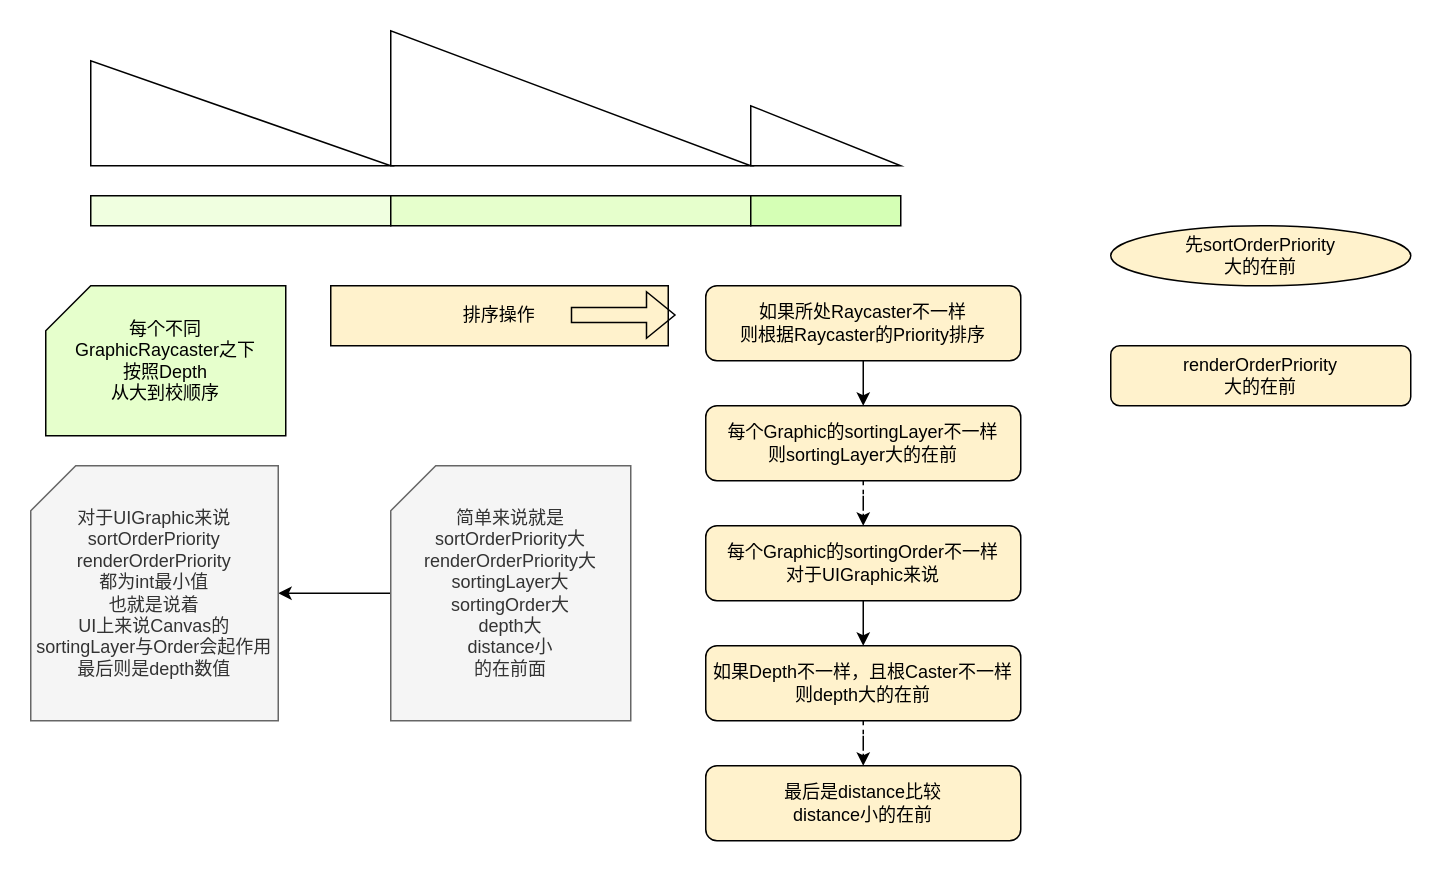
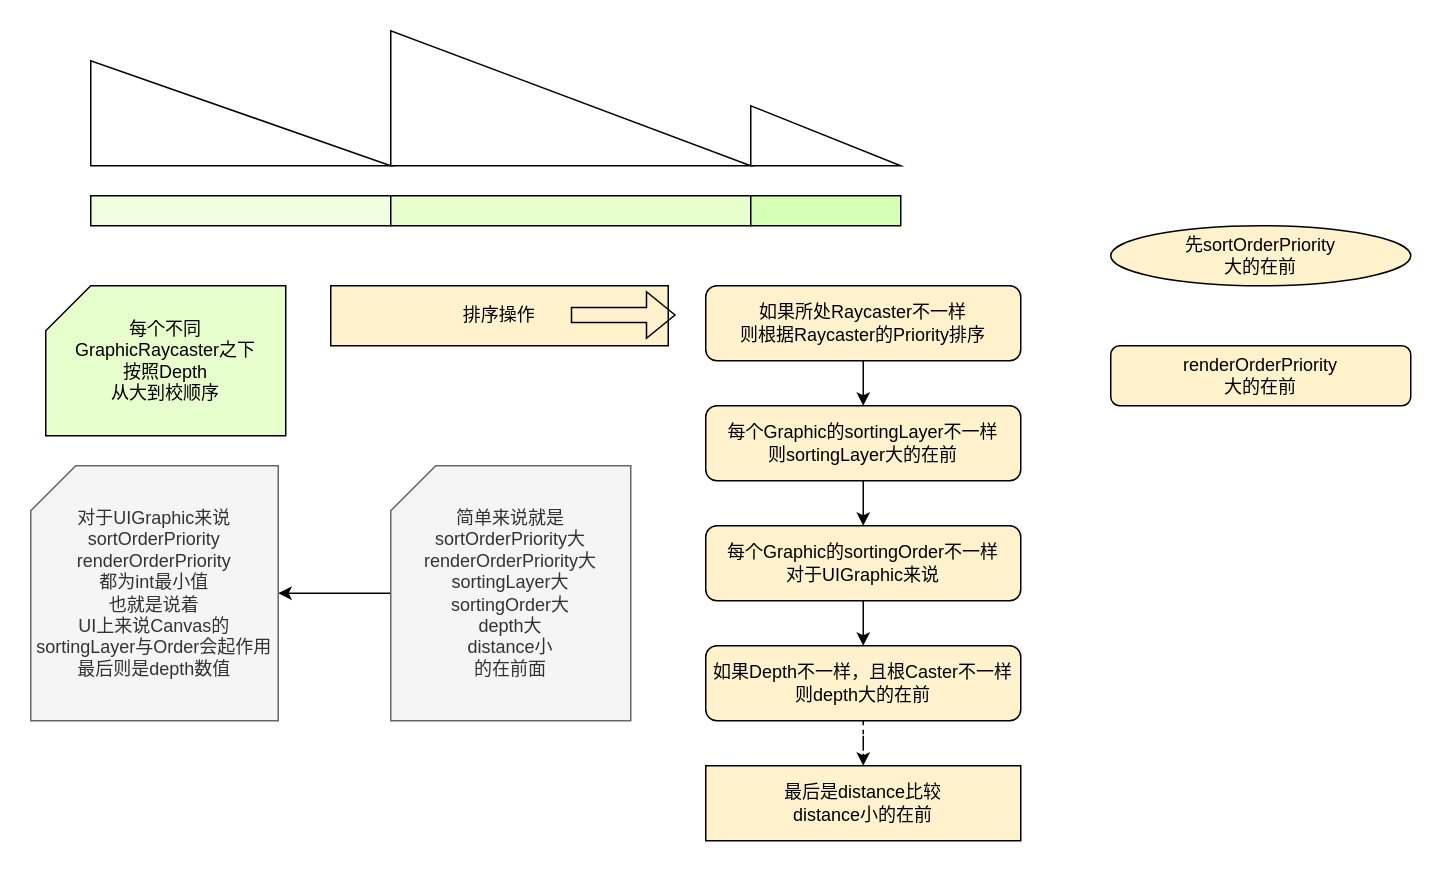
edge "每个Graphic的sortingLayer不一样 则sortingLayer大的在前" -> "每个Graphic的sortingOrder不一样 对于UIGraphic来说": style dashed -> solid
node "最后是distance比较 distance小的在前": shape rounded rectangle -> rectangle
